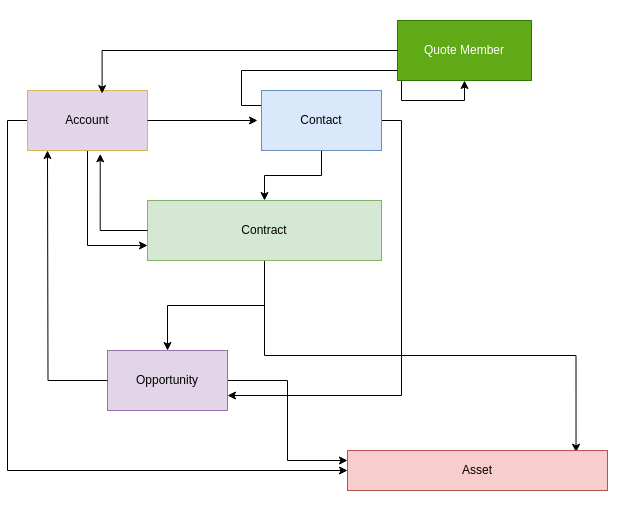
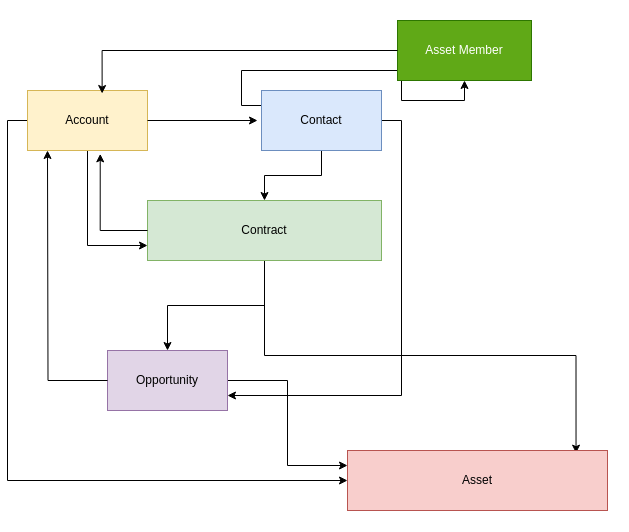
node "Quote Member": label "Quote Member" -> "Asset Member"
node "Account": fillcolor #e1d5e7 -> #fff2cc
node "Asset": size 260x40 -> 260x60
